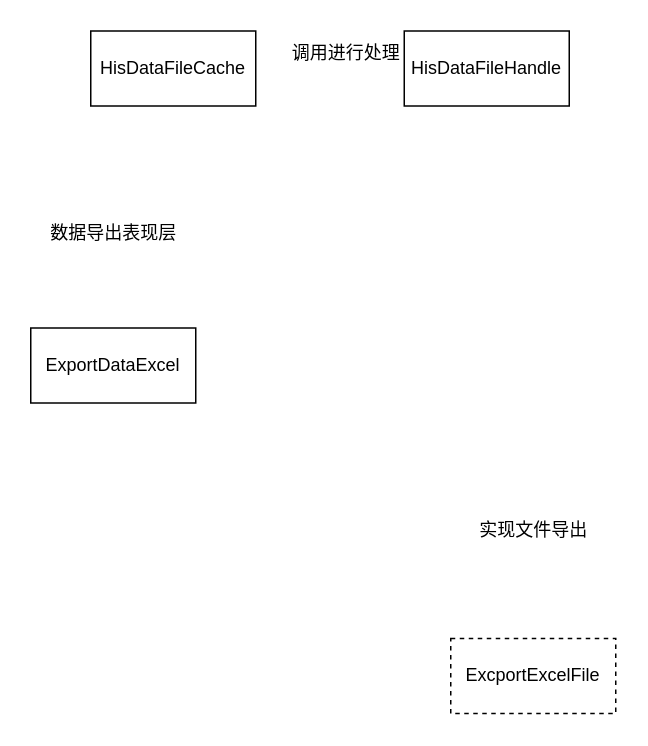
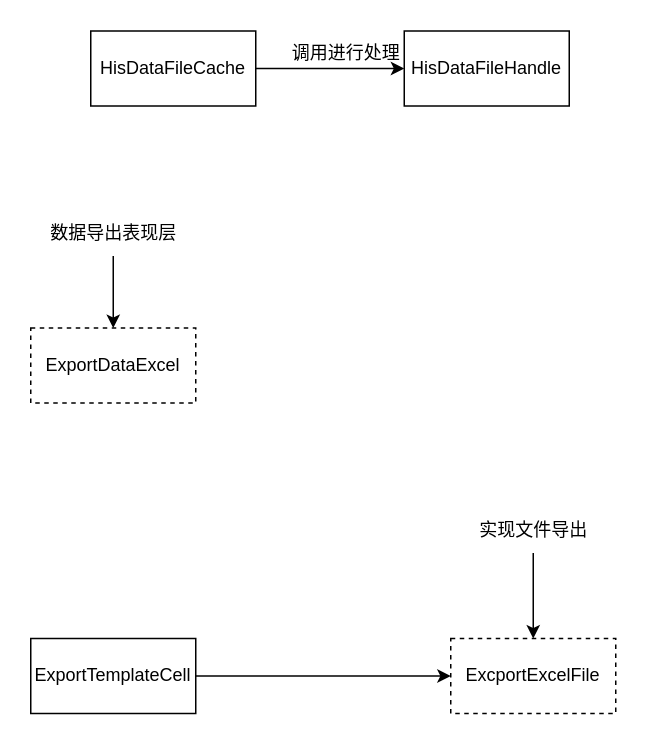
edge "HisDataFileCache" -> "HisDataFileHandle": added
edge "数据导出表现层" -> "ExportDataExcel": added
node "ExportDataExcel": style solid -> dashed
edge "实现文件导出" -> "ExcportExcelFile": added
node "ExportTemplateCell": added
edge "ExportTemplateCell" -> "ExcportExcelFile": added
